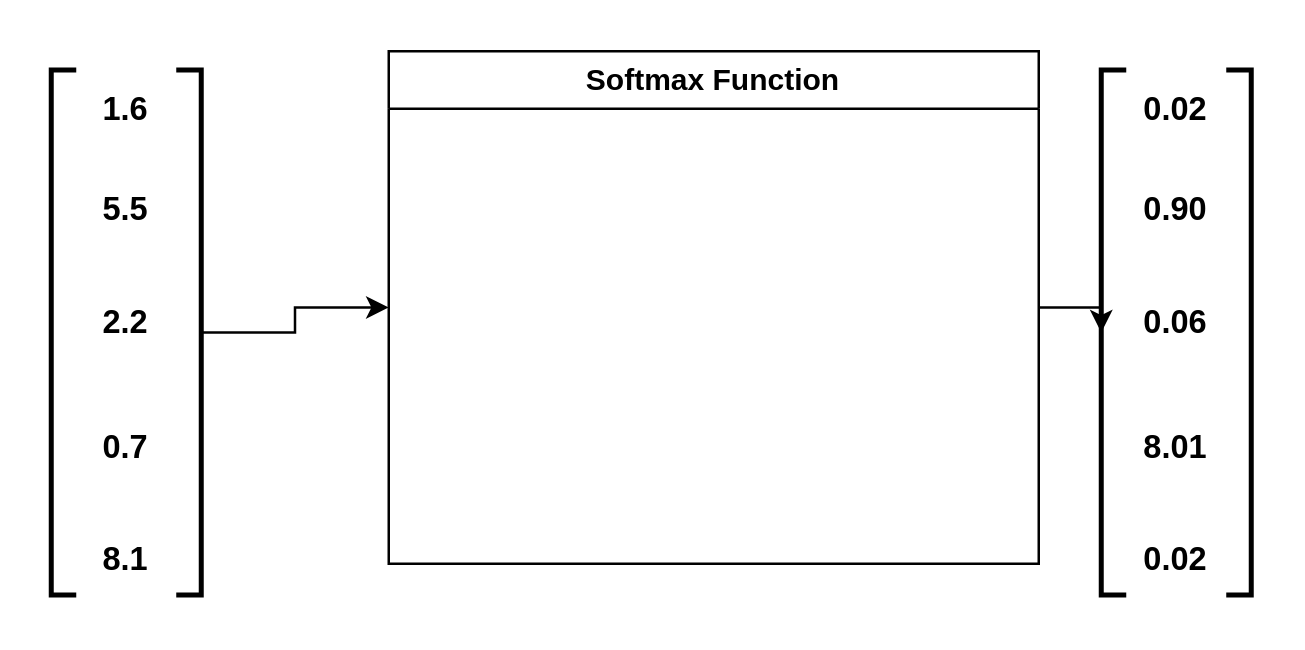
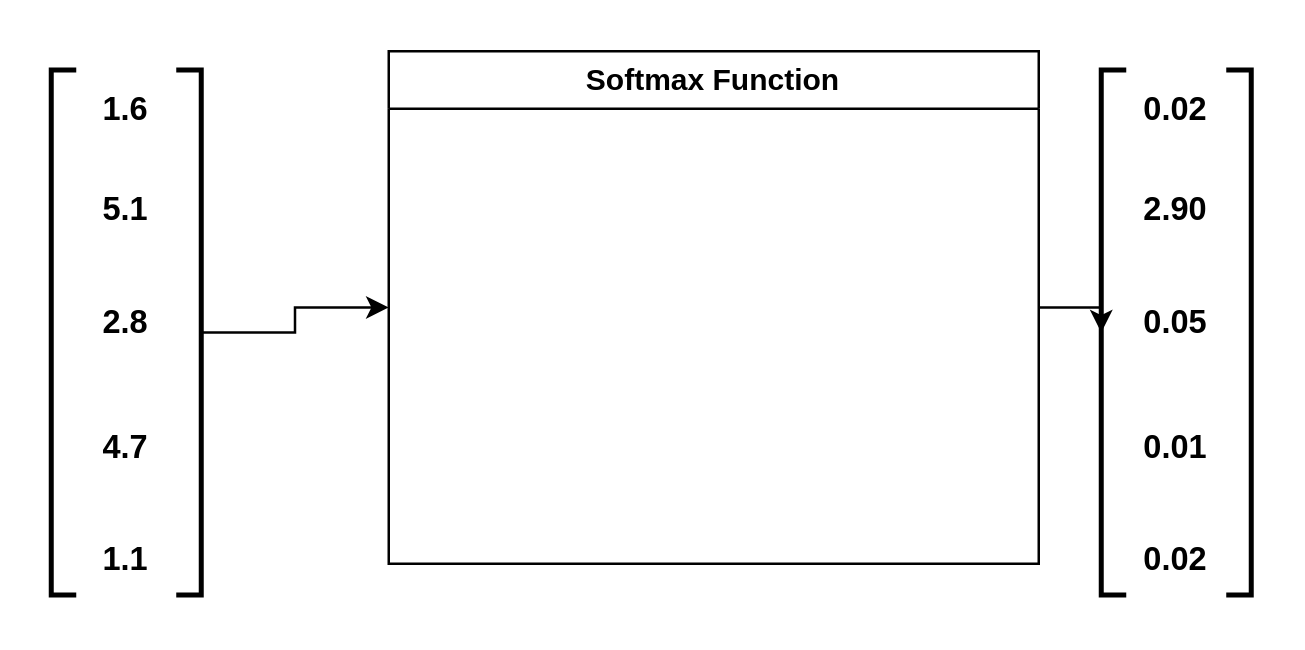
node "5.5": label "5.5" -> "5.1"
node "0.90": label "0.90" -> "2.90"
node "2.2": label "2.2" -> "2.8"
node "0.06": label "0.06" -> "0.05"
node "0.7": label "0.7" -> "4.7"
node "8.01": label "8.01" -> "0.01"
node "8.1": label "8.1" -> "1.1"
